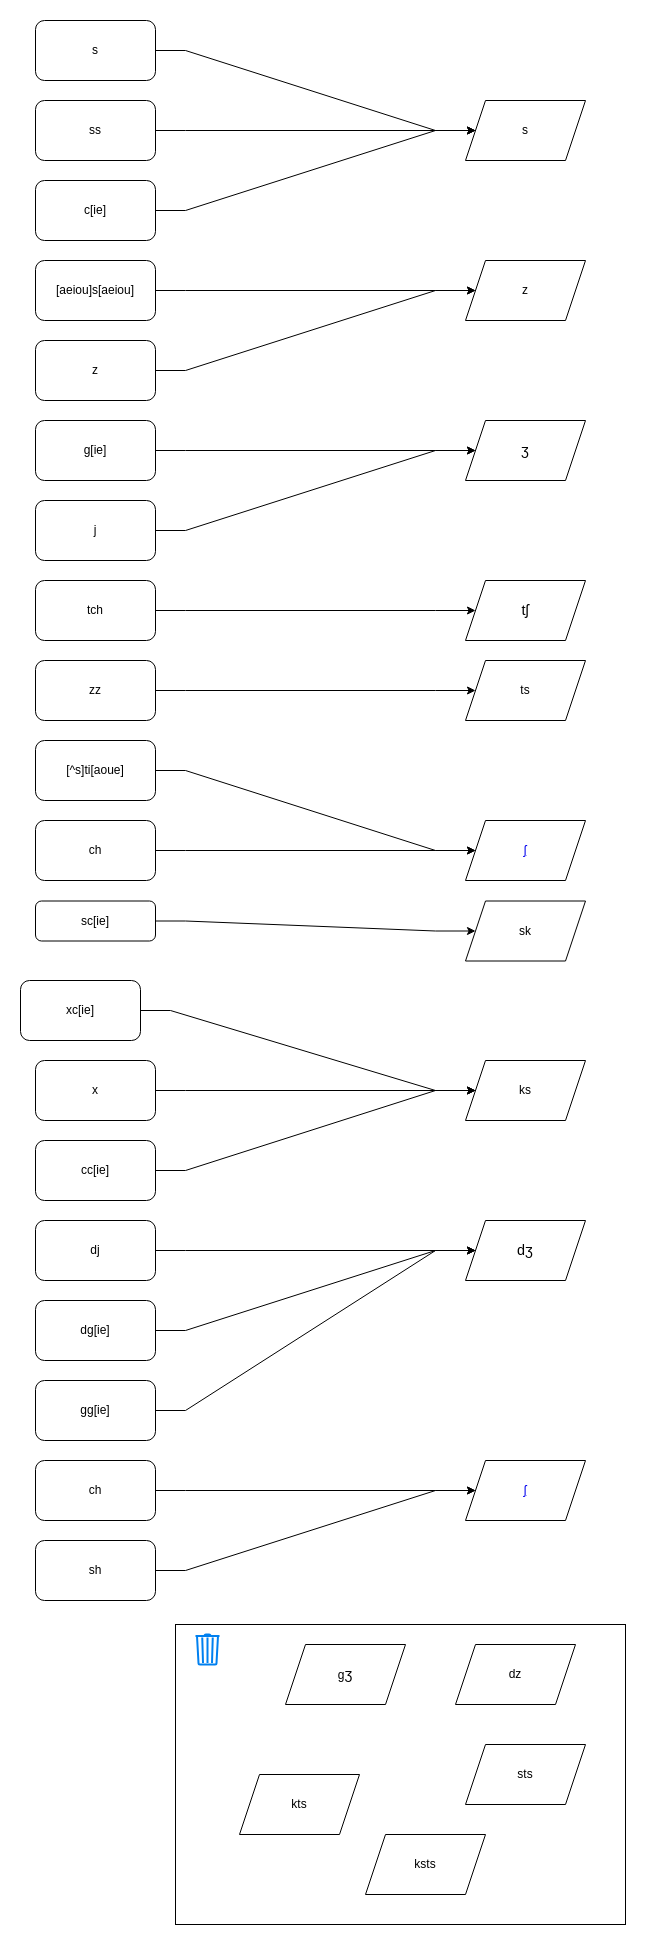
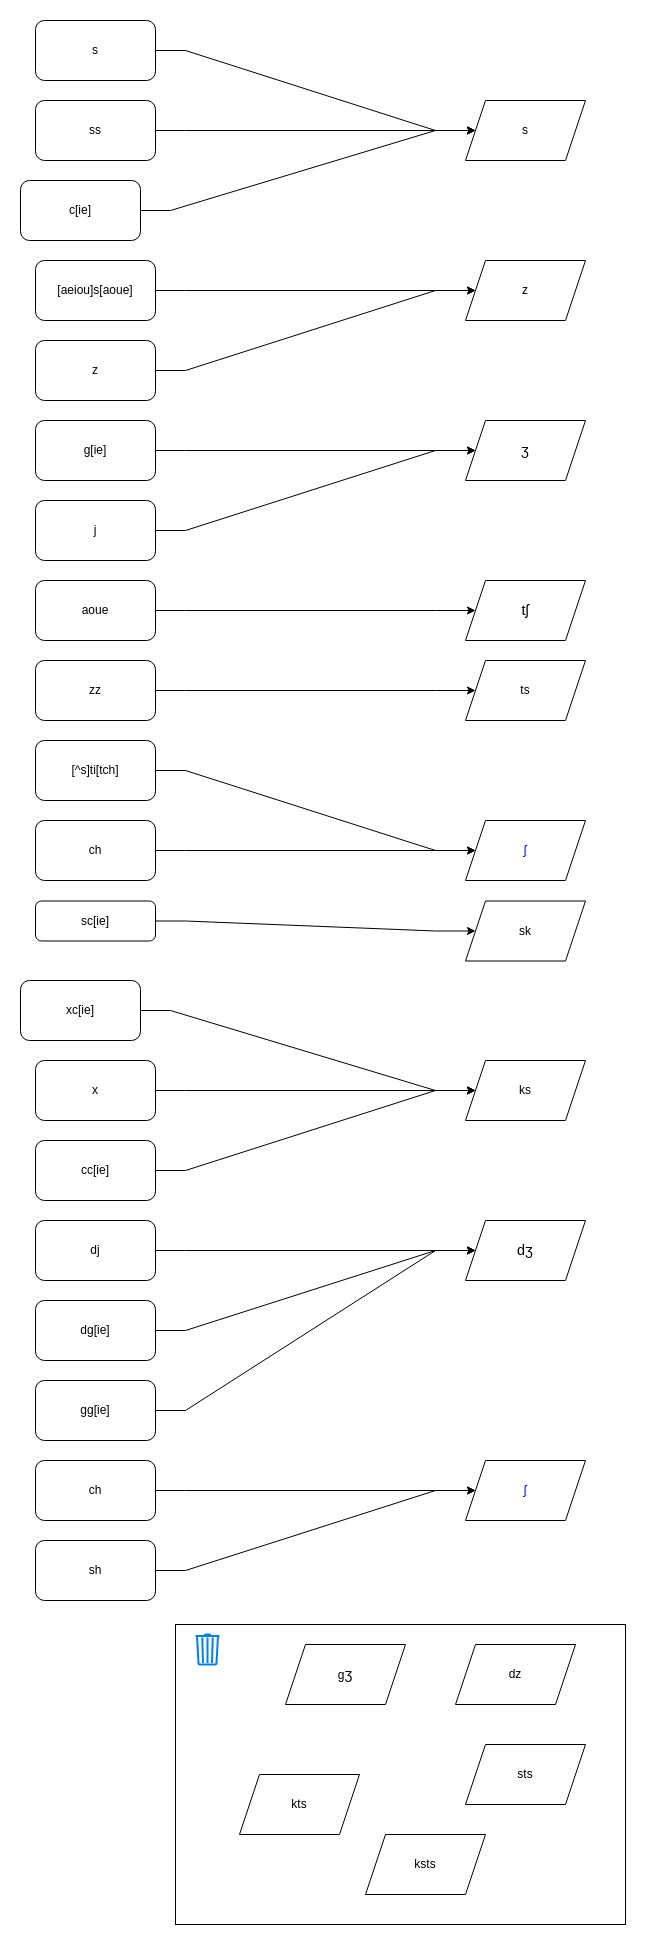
node "c[ie]": moved (96, 211) -> (81, 211)
node "[aeiou]s[aeiou]": label "[aeiou]s[aeiou]" -> "[aeiou]s[aoue]"
node "tch": label "tch" -> "aoue"
node "[^s]ti[aoue]": label "[^s]ti[aoue]" -> "[^s]ti[tch]"
